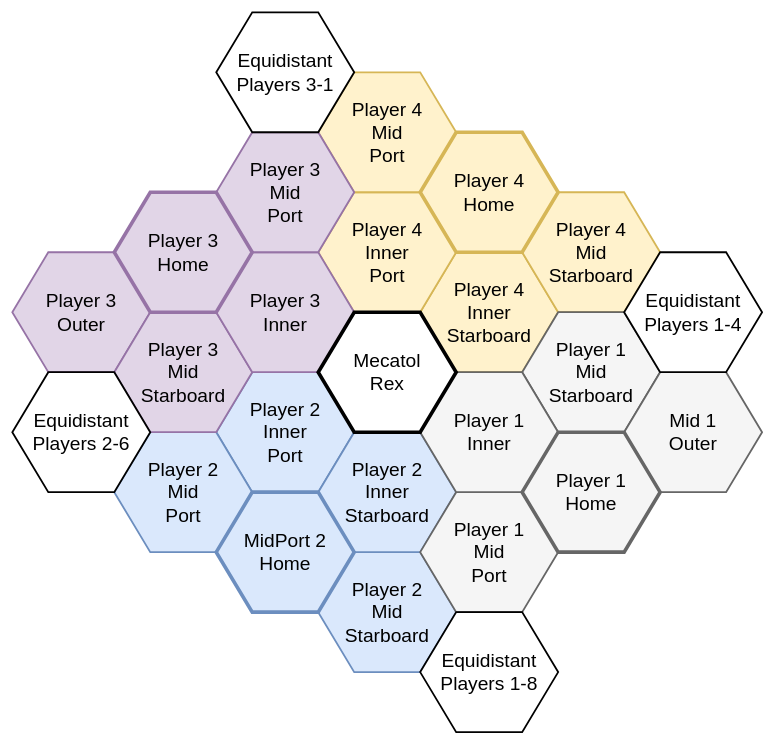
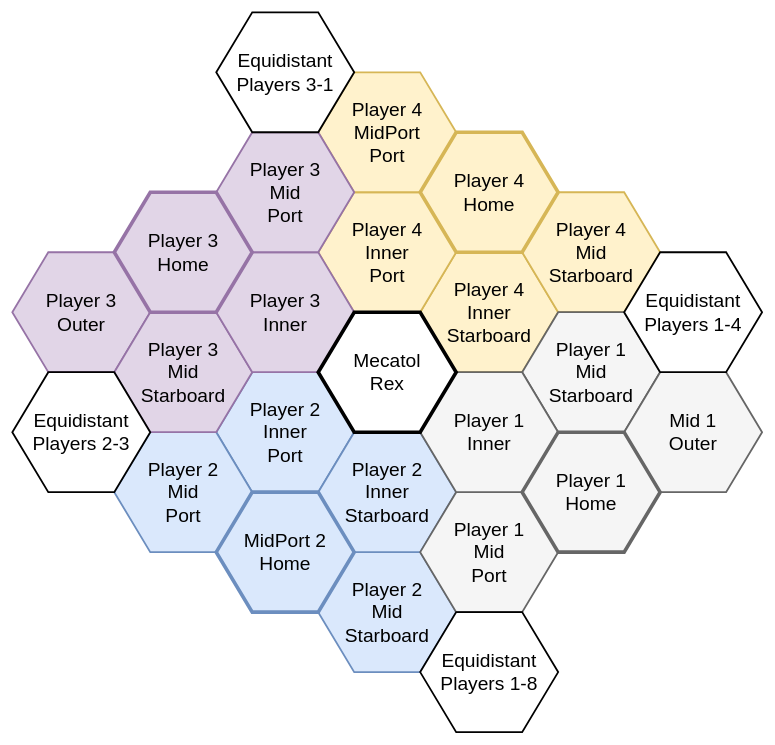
node "Player 4Mid Port": label "Player 4Mid Port" -> "Player 4MidPort Port"
node "EquidistantPlayers 2-6": label "EquidistantPlayers 2-6" -> "EquidistantPlayers 2-3"
